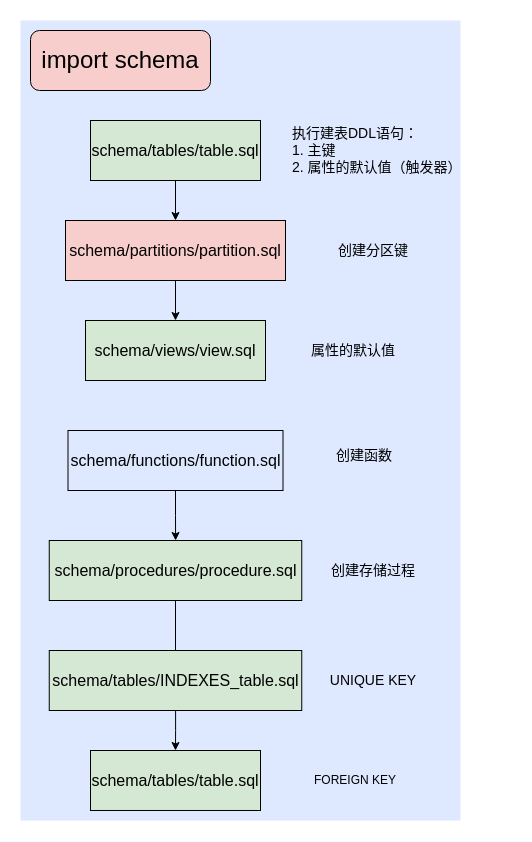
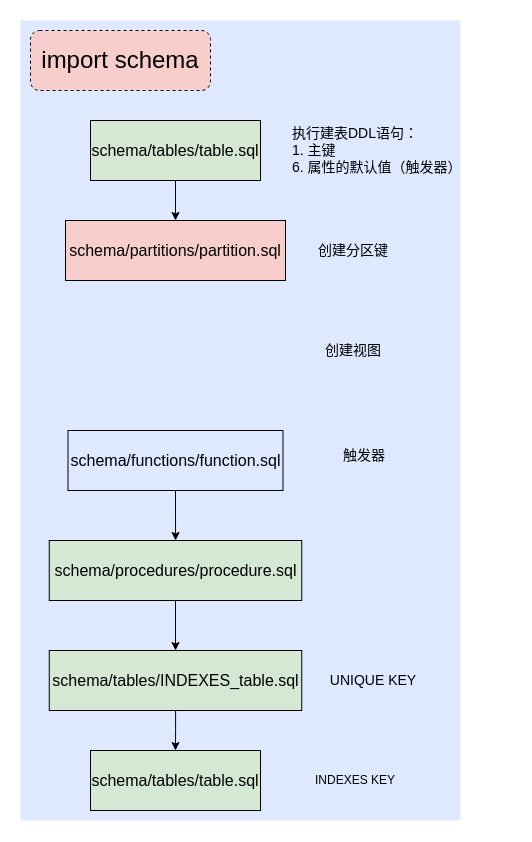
node "import schema": style solid -> dashed
node "执行建表DDL语句： 1. 主键 2. 属性的默认值（触发器）": label "执行建表DDL语句： 1. 主键 2. 属性的默认值（触发器）" -> "执行建表DDL语句： 1. 主键 6. 属性的默认值（触发器）"
node "创建分区键": moved (374, 251) -> (354, 251)
edge "schema/partitions/partition.sql" -> "schema/views/view.sql": removed
node "schema/views/view.sql": removed
node "属性的默认值": label "属性的默认值" -> "创建视图"
node "创建函数": label "创建函数" -> "触发器"
node "创建存储过程": removed
edge "schema/procedures/procedure.sql" -- "schema/tables/INDEXES_table.sql": arrowhead none -> classic
node "FOREIGN KEY": label "FOREIGN KEY" -> "INDEXES KEY"
